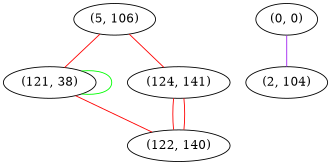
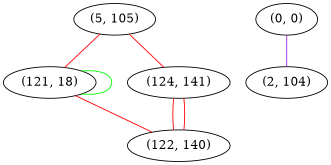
node "(5, 106)": label "(5, 106)" -> "(5, 105)"
node "(121, 38)": label "(121, 38)" -> "(121, 18)"
